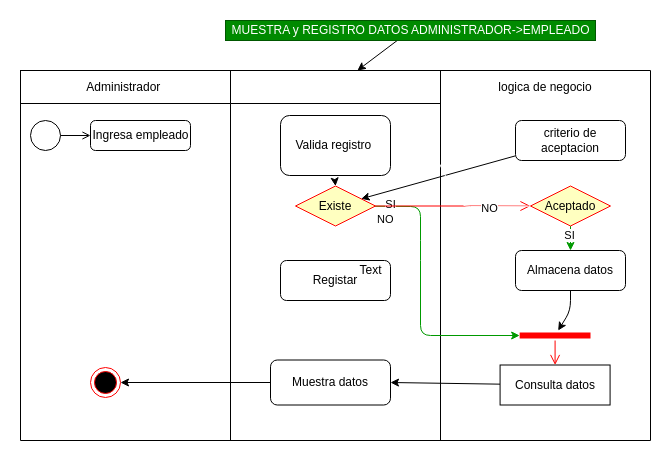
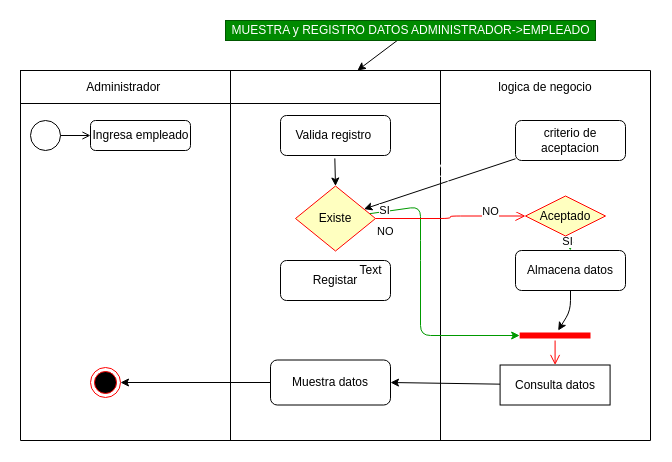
node "Valida registro": size 110x60 -> 110x40
edge "Registar" -> "criterio de aceptacion": added
node "Existe": size 80x40 -> 80x65
node "Aceptado": moved (571, 206) -> (566, 216)
